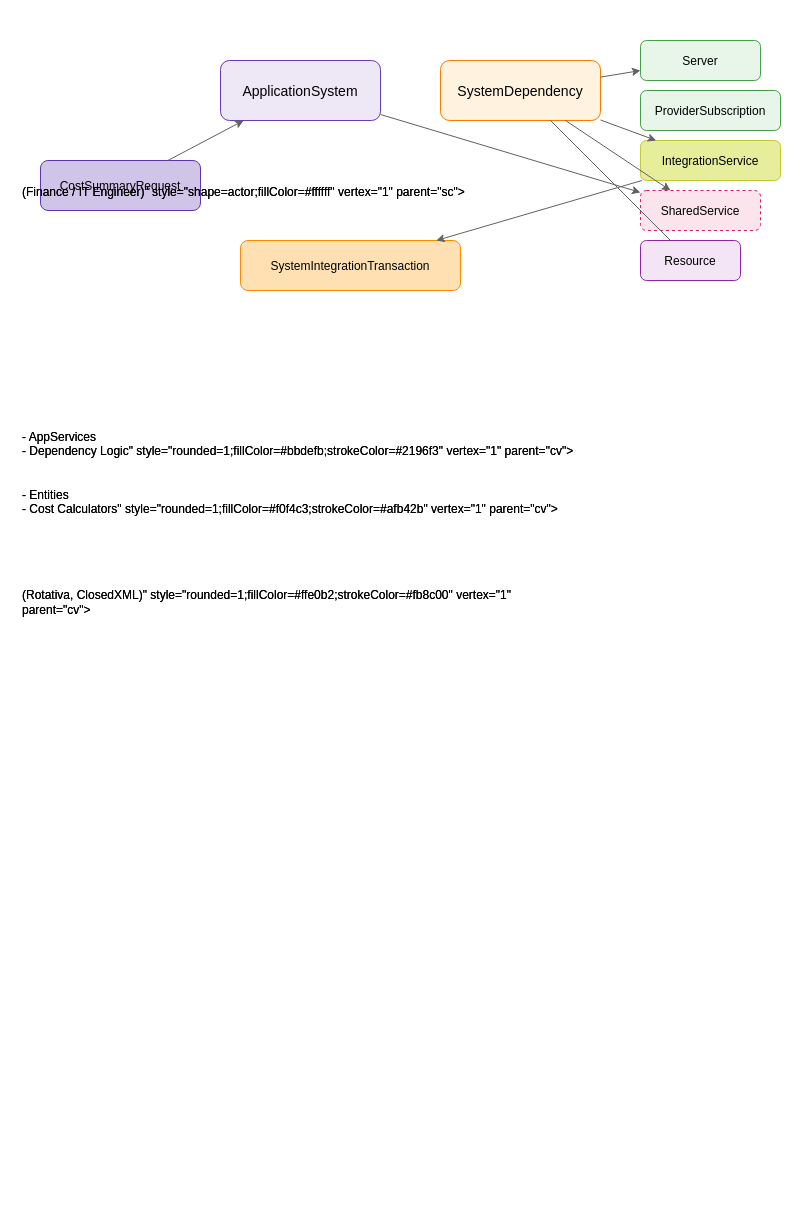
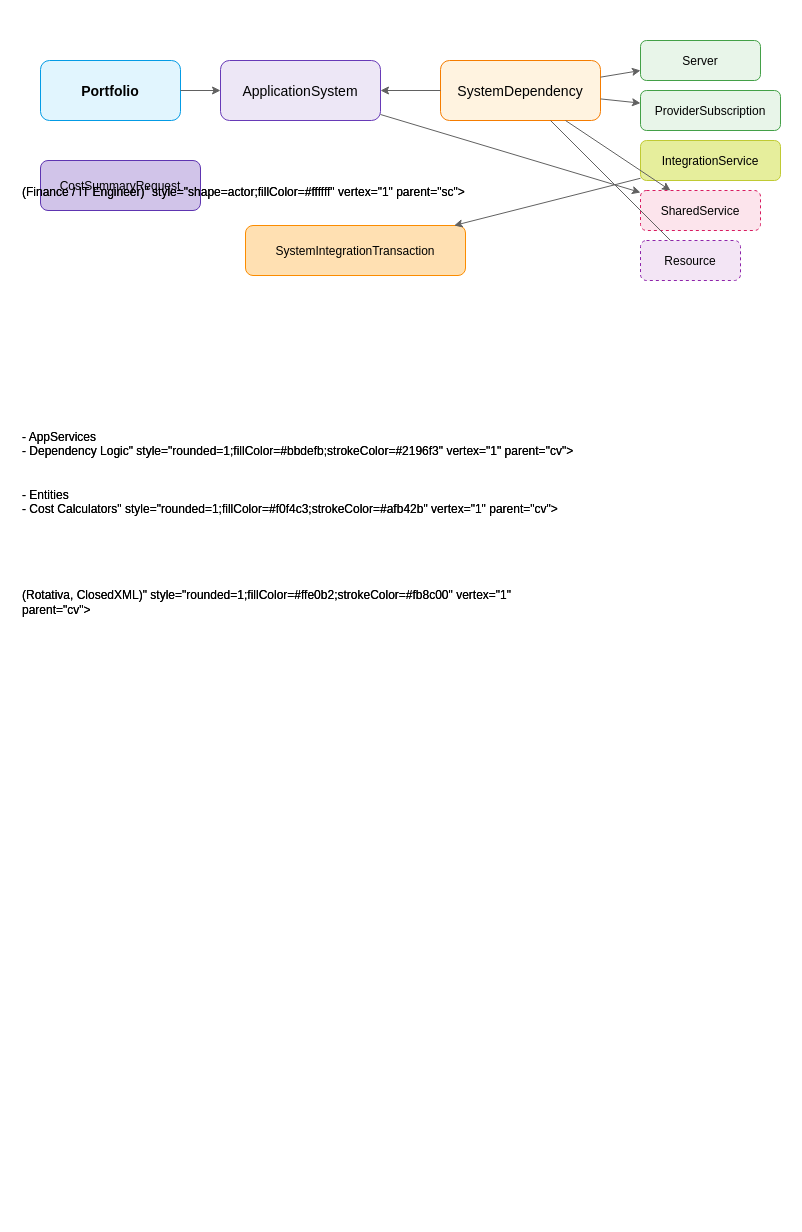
node "Portfolio": added
edge "Portfolio" -> "ApplicationSystem": added
edge "SystemDependency" -> "ProviderSubscription": added
edge "SystemDependency" -> "IntegrationService": now "SystemDependency" -> "ApplicationSystem"
edge "CostSummaryRequest" -> "ApplicationSystem": removed
node "Resource": style solid -> dashed
node "SystemIntegrationTransaction": moved (351, 266) -> (356, 251)
